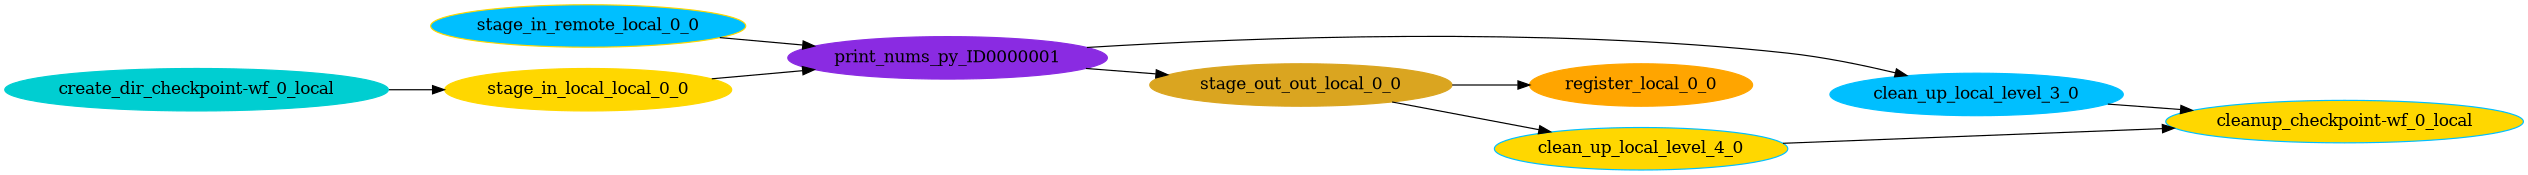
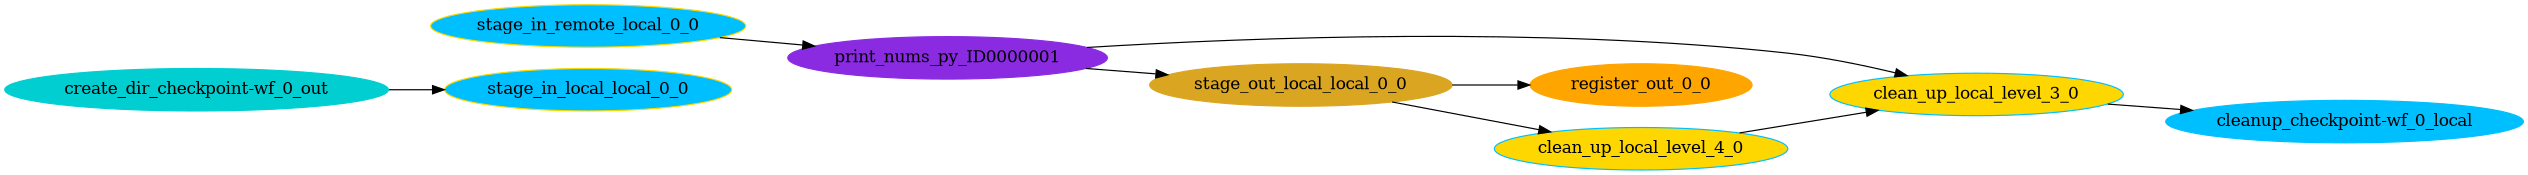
edge "stage_in_local_local_0_0" -> "print_nums_py_ID0000001": removed
node "stage_out_out_local_0_0": label "stage_out_out_local_0_0" -> "stage_out_local_local_0_0"
node "register_local_0_0": label "register_local_0_0" -> "register_out_0_0"
node "create_dir_checkpoint-wf_0_local": label "create_dir_checkpoint-wf_0_local" -> "create_dir_checkpoint-wf_0_out"
node "stage_in_local_local_0_0": fillcolor gold -> deepskyblue
node "clean_up_local_level_3_0": fillcolor deepskyblue -> gold
node "cleanup_checkpoint-wf_0_local": fillcolor gold -> deepskyblue
edge "clean_up_local_level_4_0" -> "cleanup_checkpoint-wf_0_local": now "clean_up_local_level_4_0" -> "clean_up_local_level_3_0"
